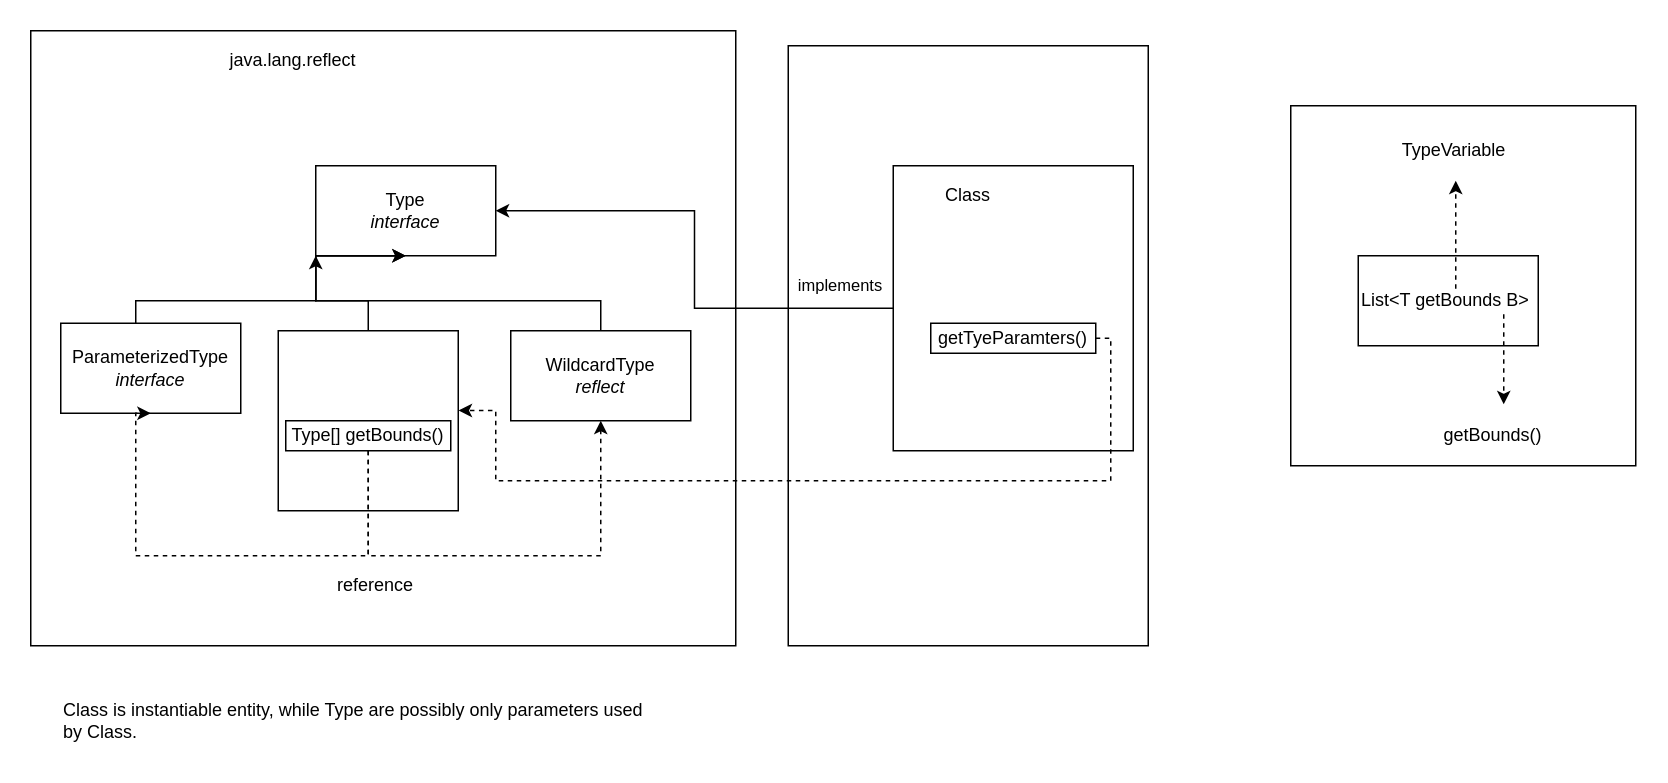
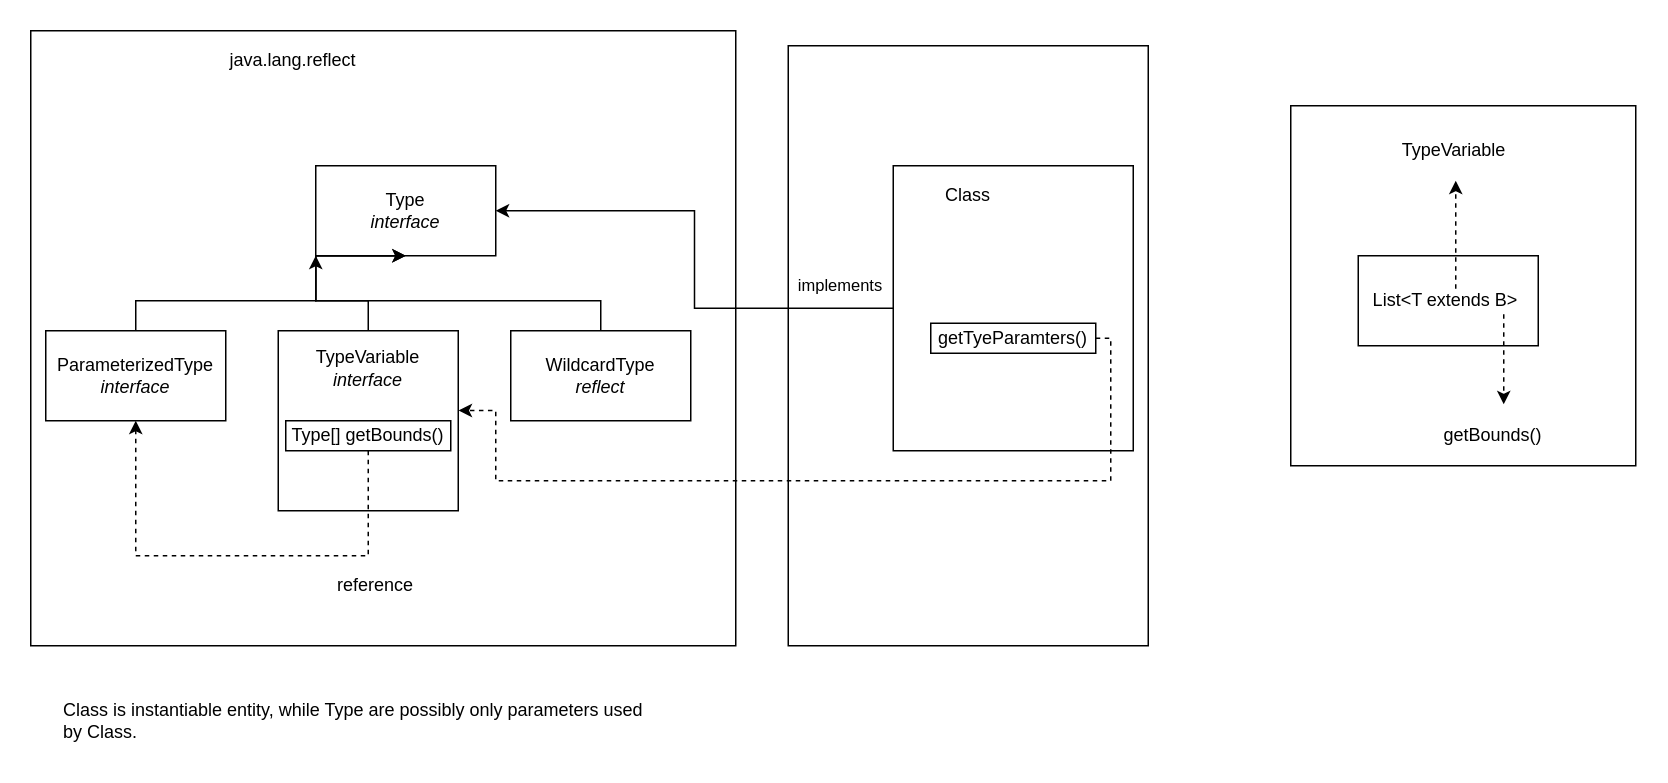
node "List<T getBounds B>": label "List<T getBounds B>" -> "List<T extends B>"
node "ParameterizedType interface": moved (151, 368) -> (136, 376)
node "TypeVariable interface": added
edge "Type[] getBounds()" -> "WildcardType reflect": removed
